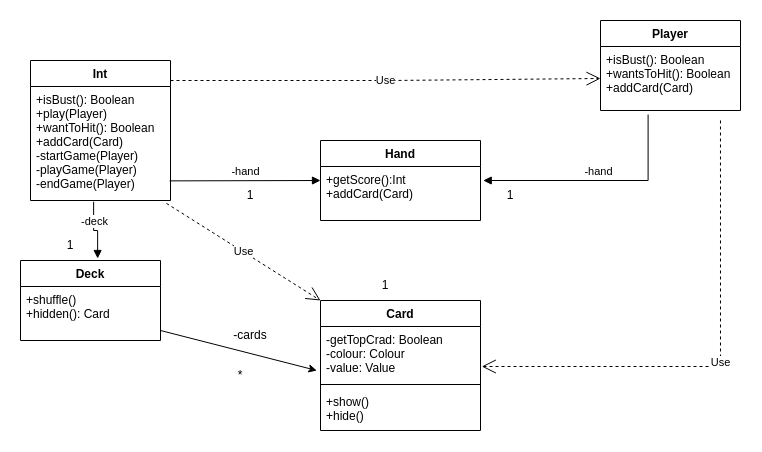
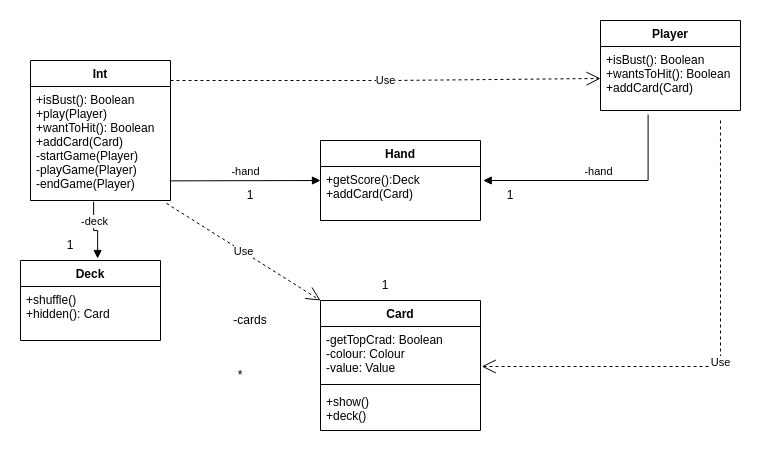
node "+getScore():Int +addCard(Card)": label "+getScore():Int +addCard(Card)" -> "+getScore():Deck +addCard(Card)"
node "-cards": moved (251, 336) -> (251, 321)
edge "+shuffle() +hidden(): Card" -> "-getTopCrad: Boolean -colour: Colour -value: Value": removed
node "+show() +hide()": label "+show() +hide()" -> "+show() +deck()"
